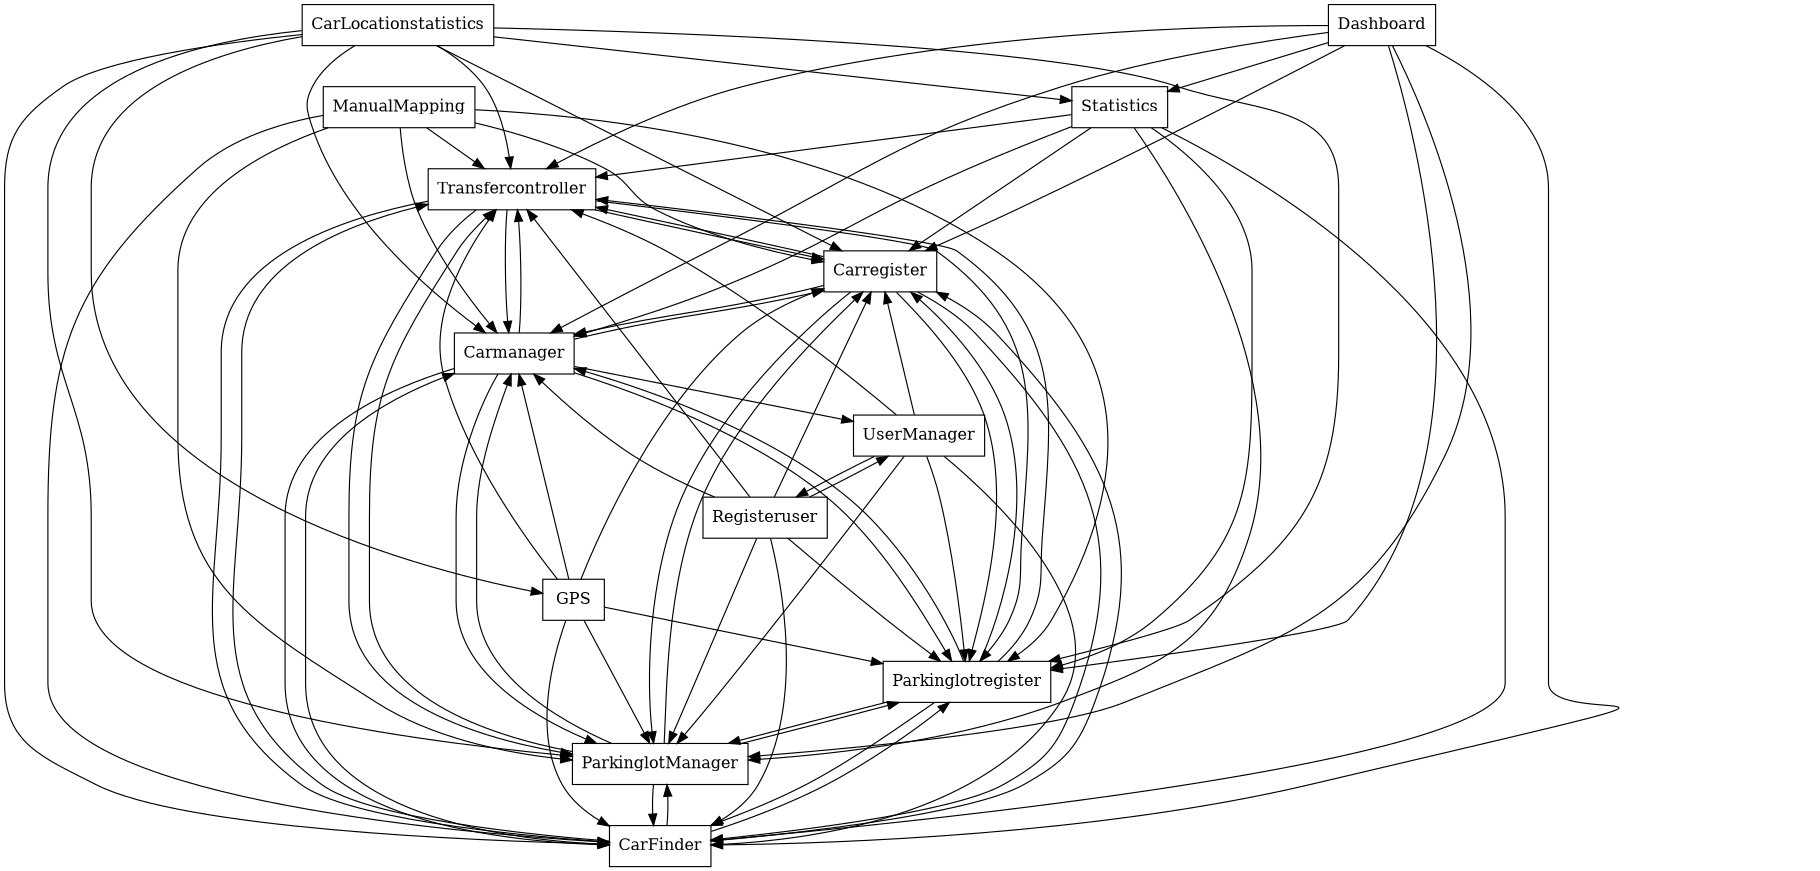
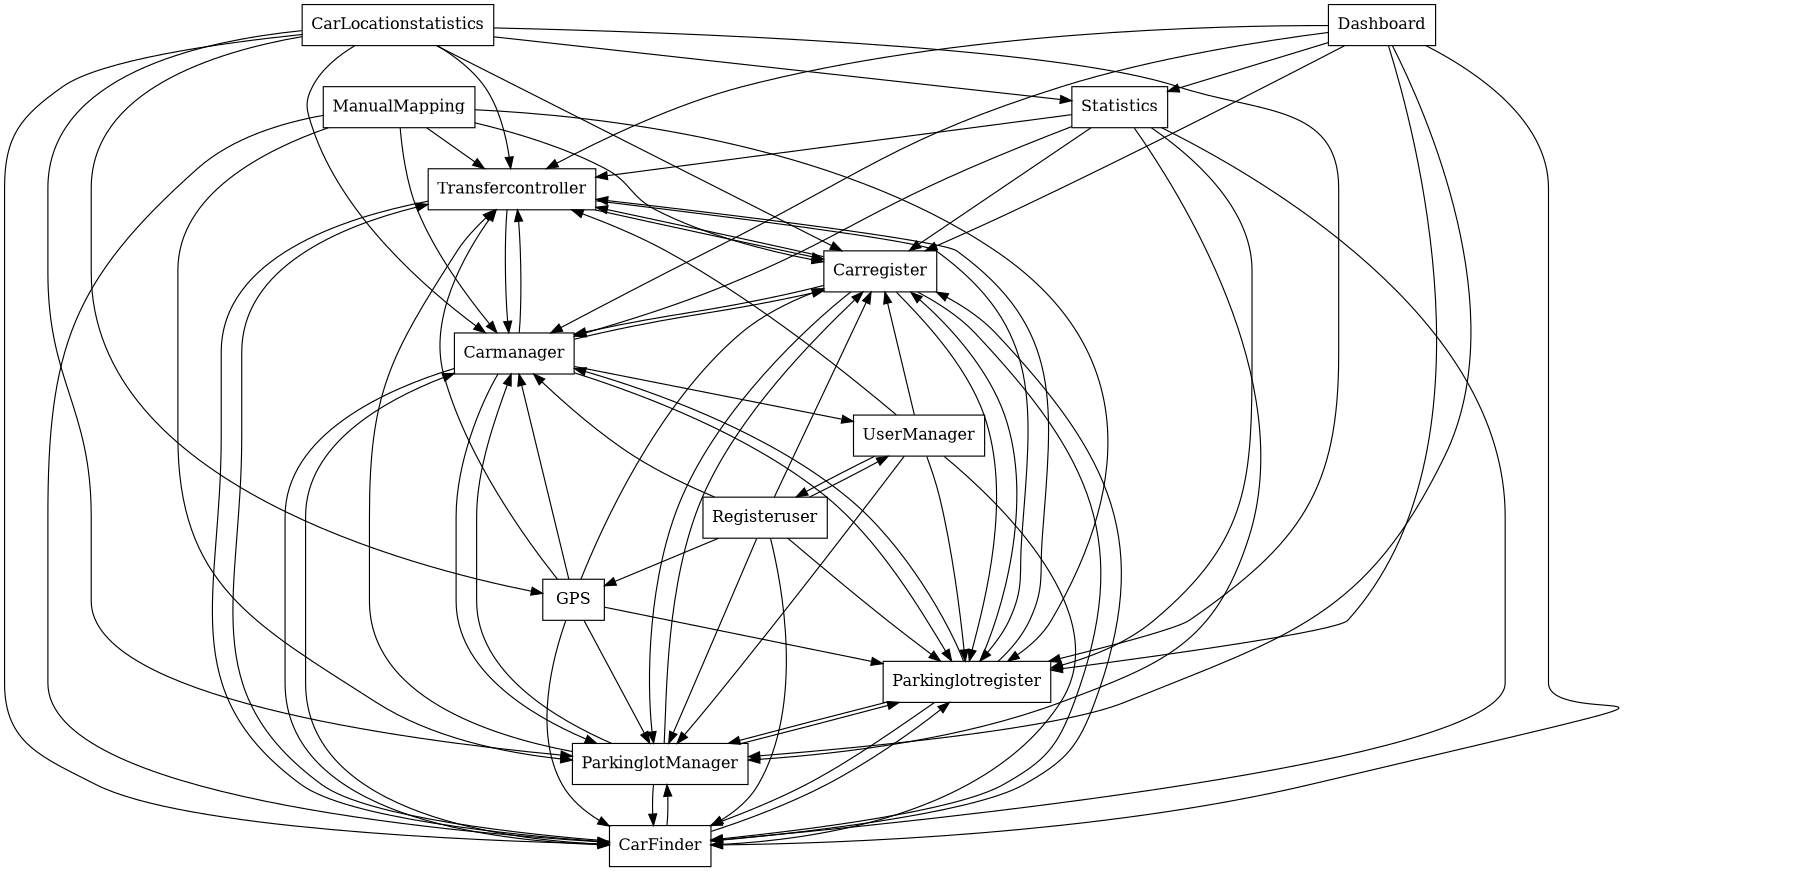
edge "Registeruser" -> "Transfercontroller": now "Registeruser" -> "GPS"
edge "Transfercontroller" -> "ParkinglotManager": removed
